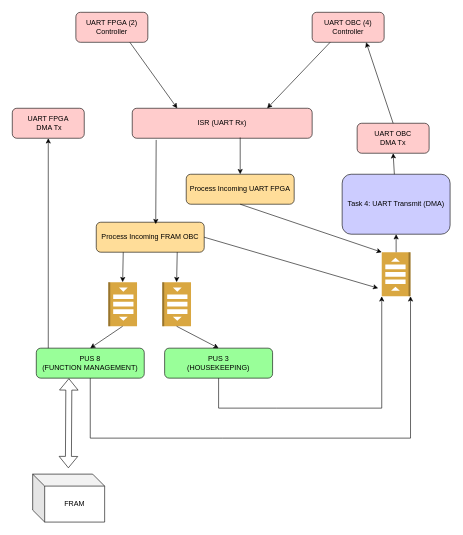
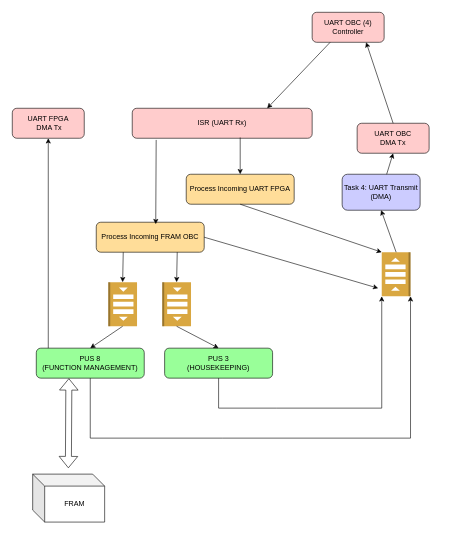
node "UART FPGA (2) Controller": removed
edge "UART FPGA (2) Controller" -> "ISR (UART Rx)": removed
node "Task 4: UART Transmit (DMA)": size 108x60 -> 78x36
